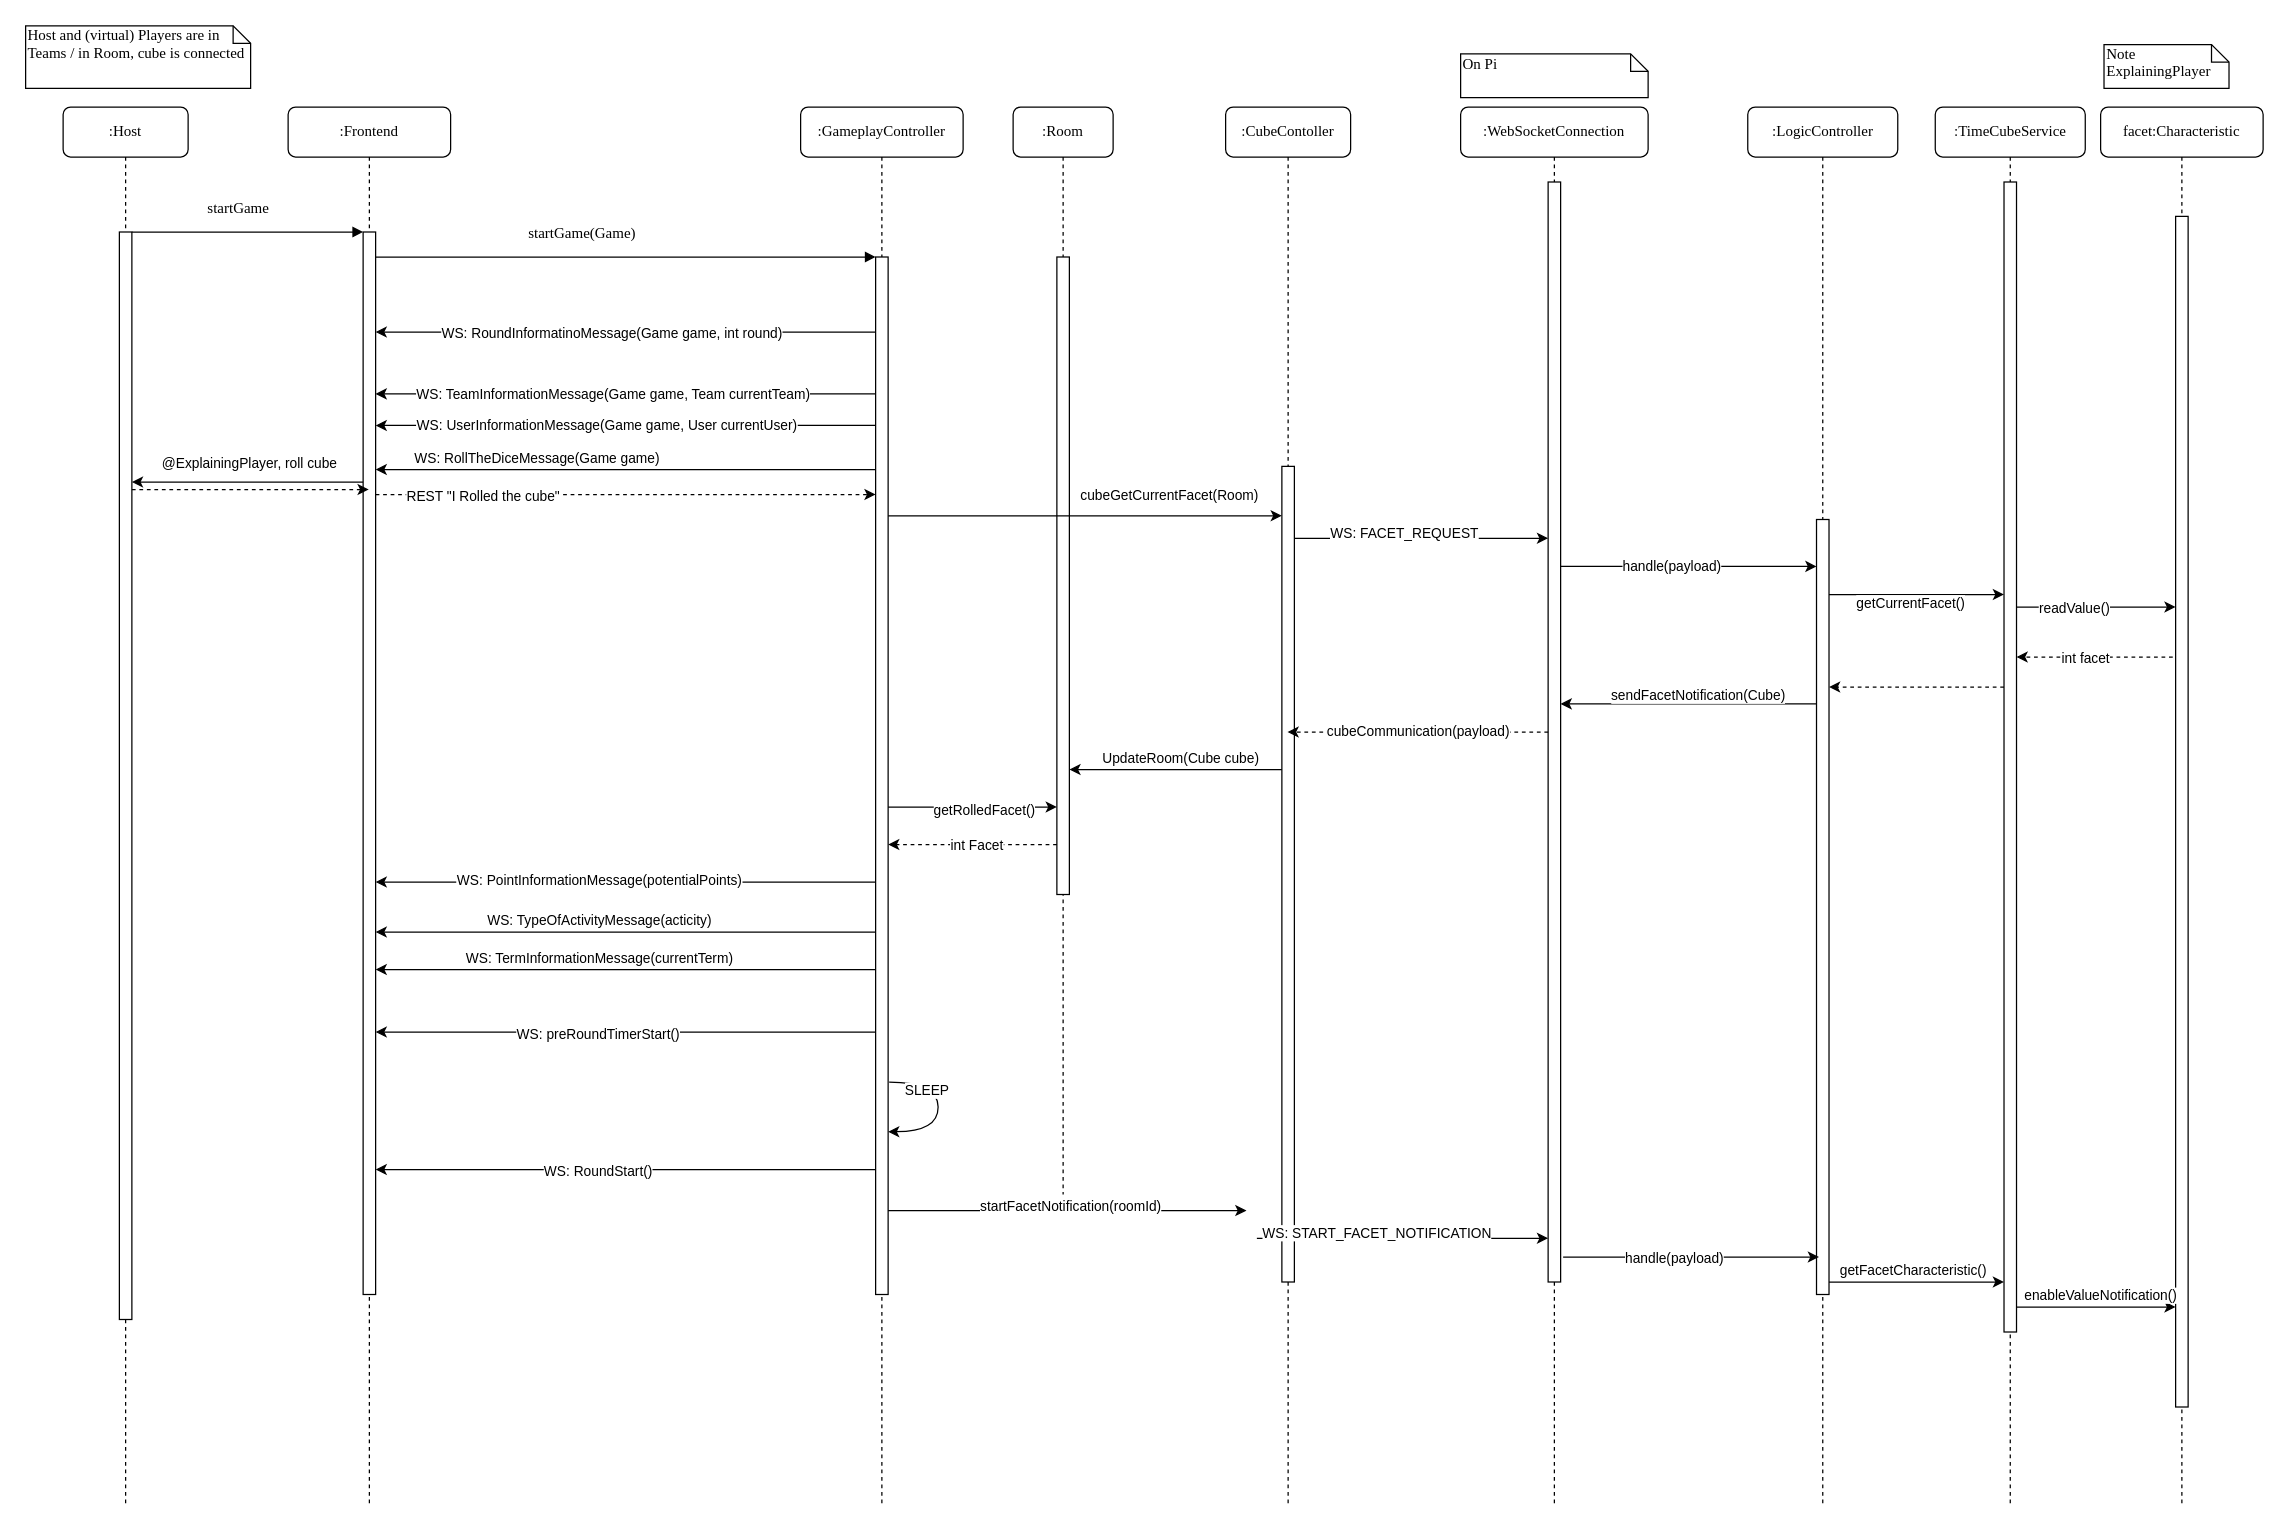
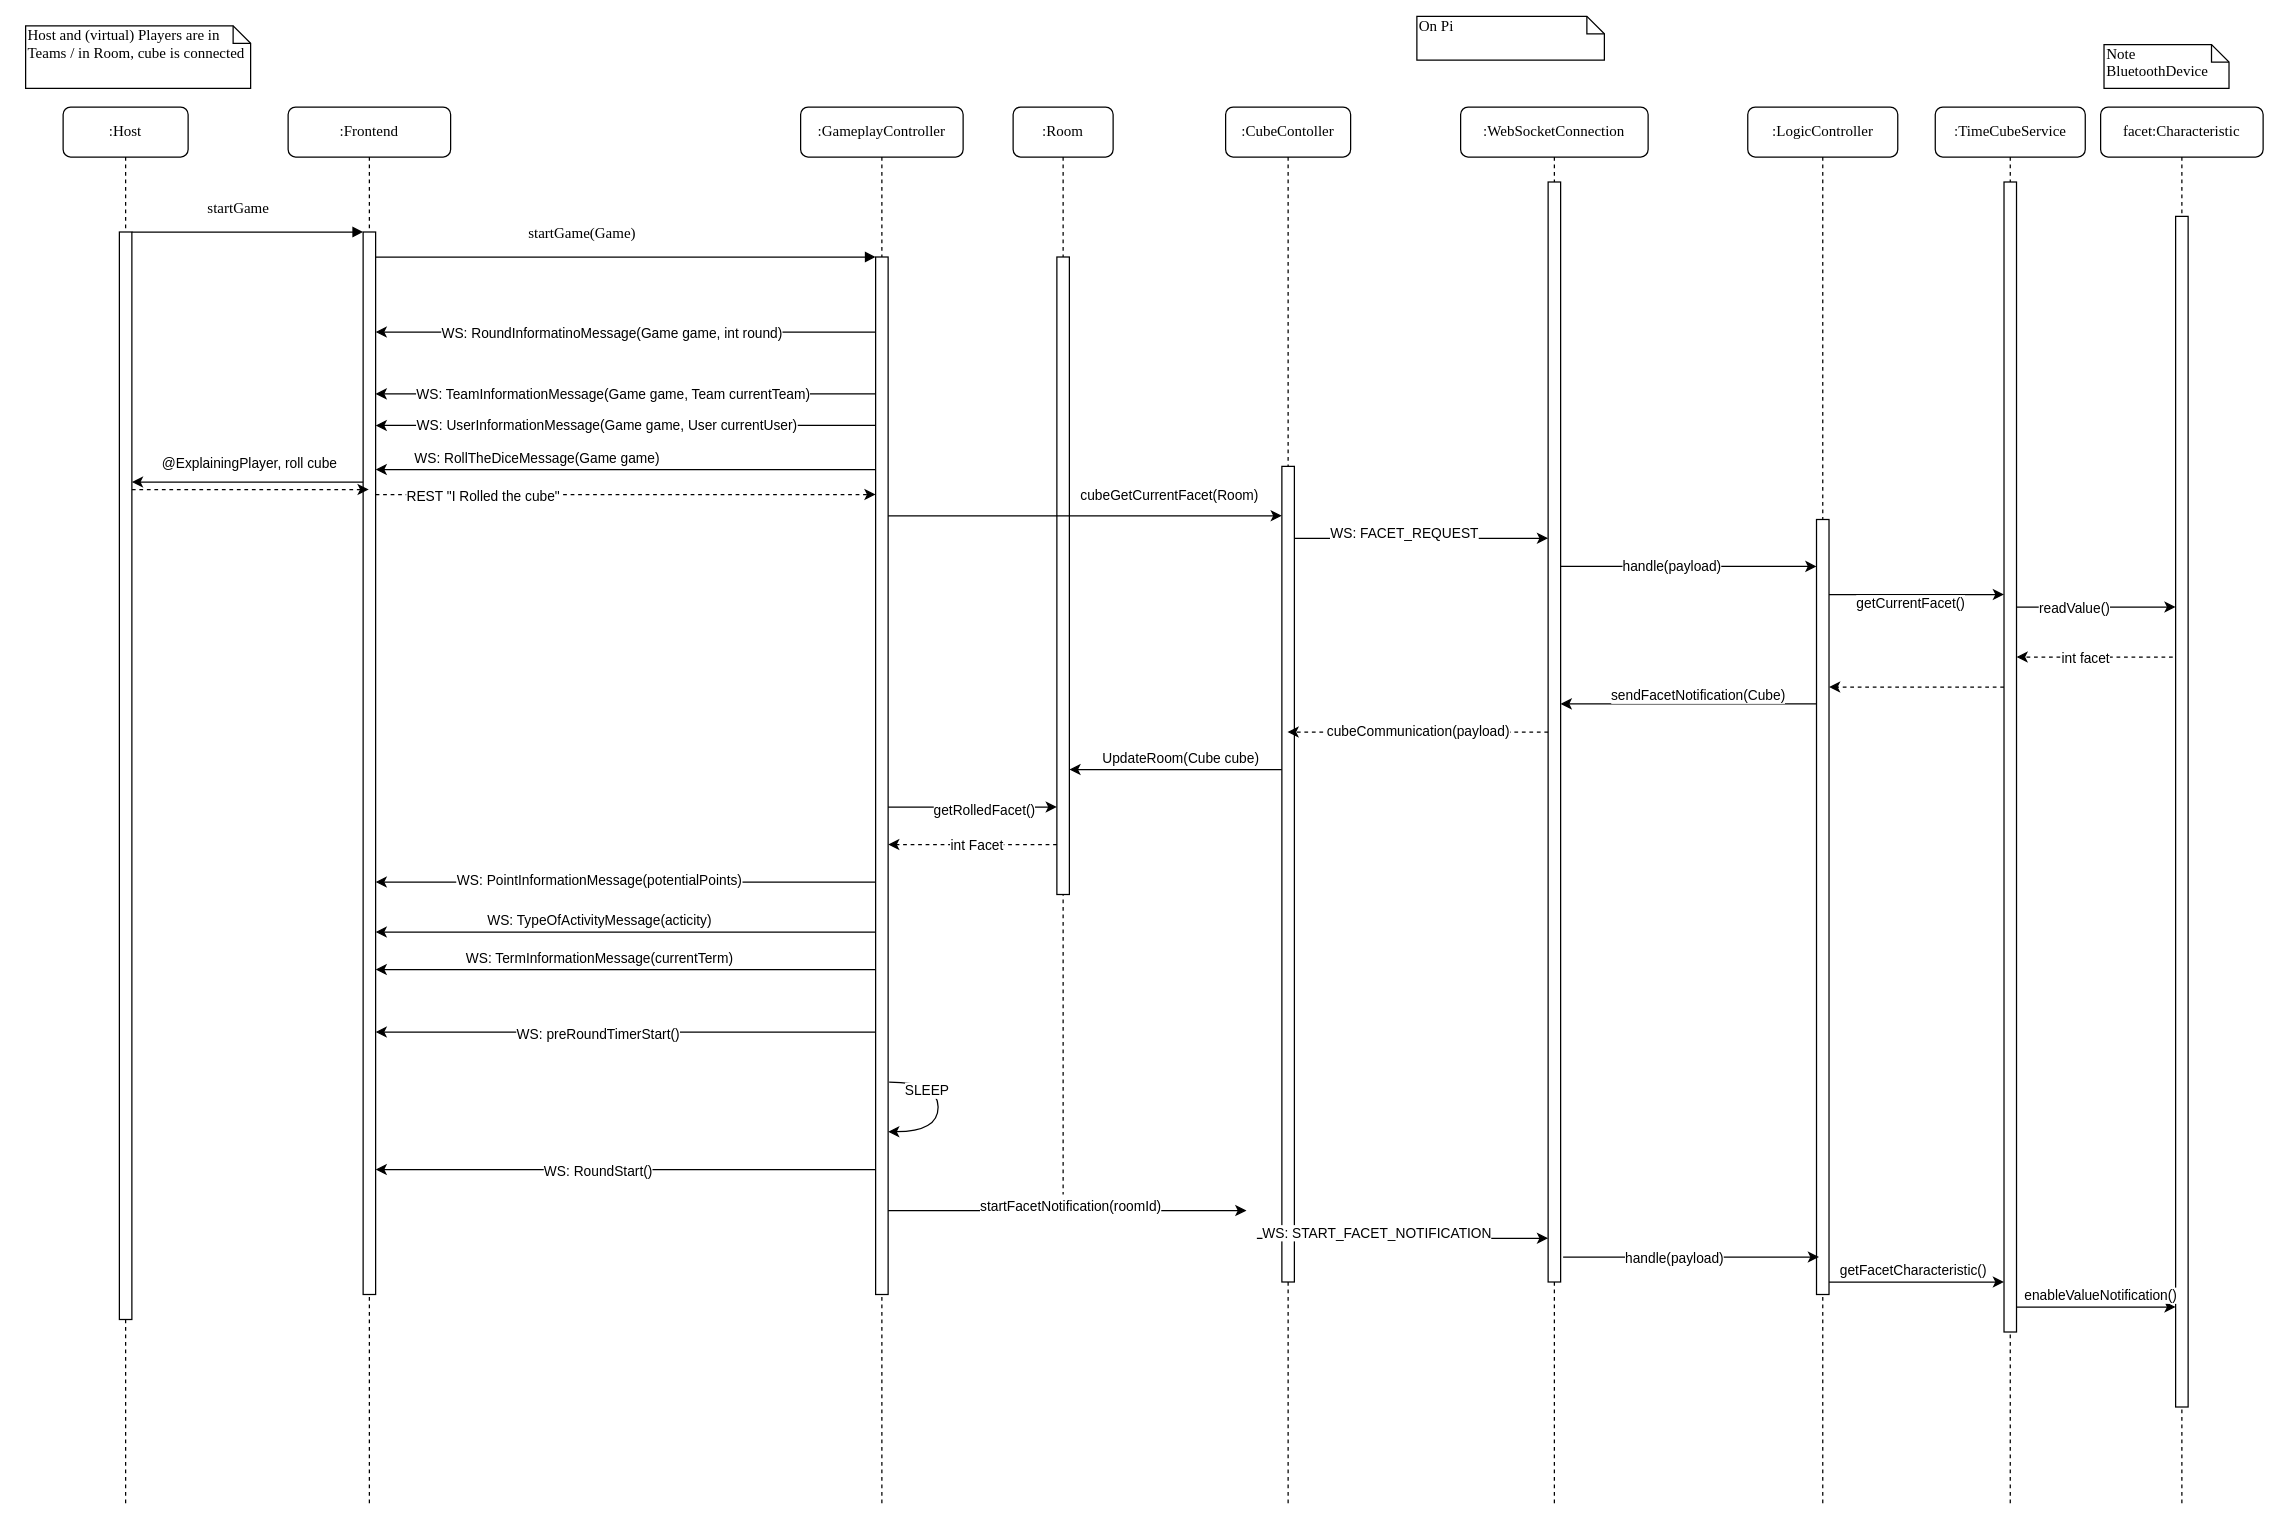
node "Note ExplainingPlayer": label "Note ExplainingPlayer" -> "Note BluetoothDevice"
node "On Pi": moved (1554, 76) -> (1511, 38)
